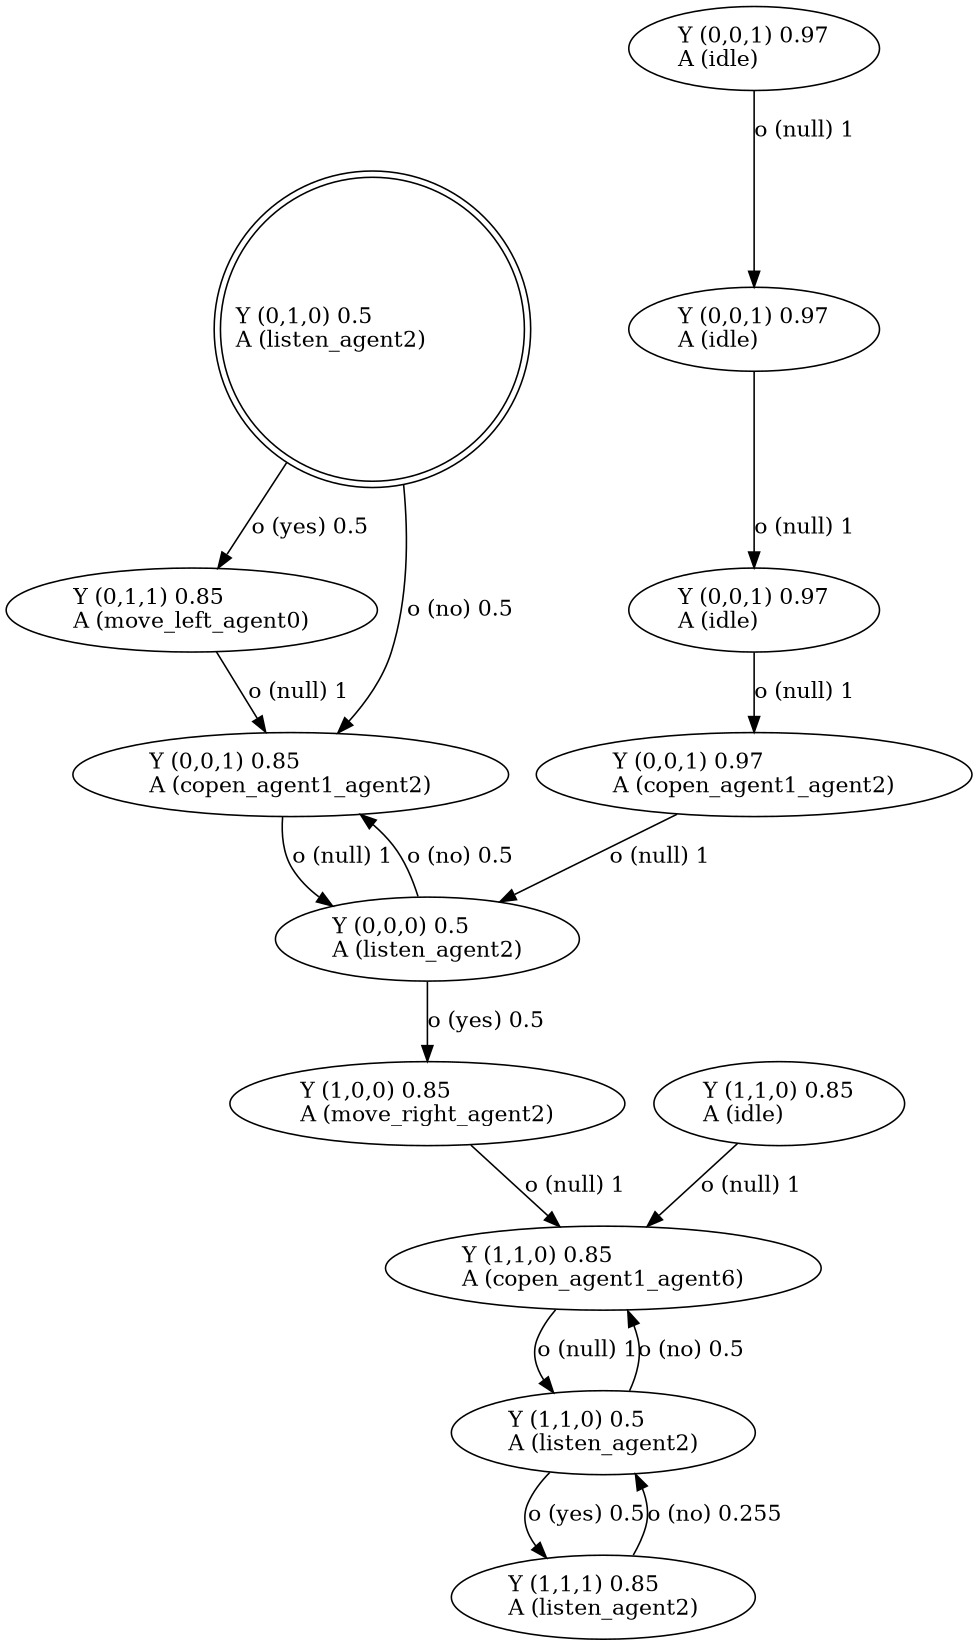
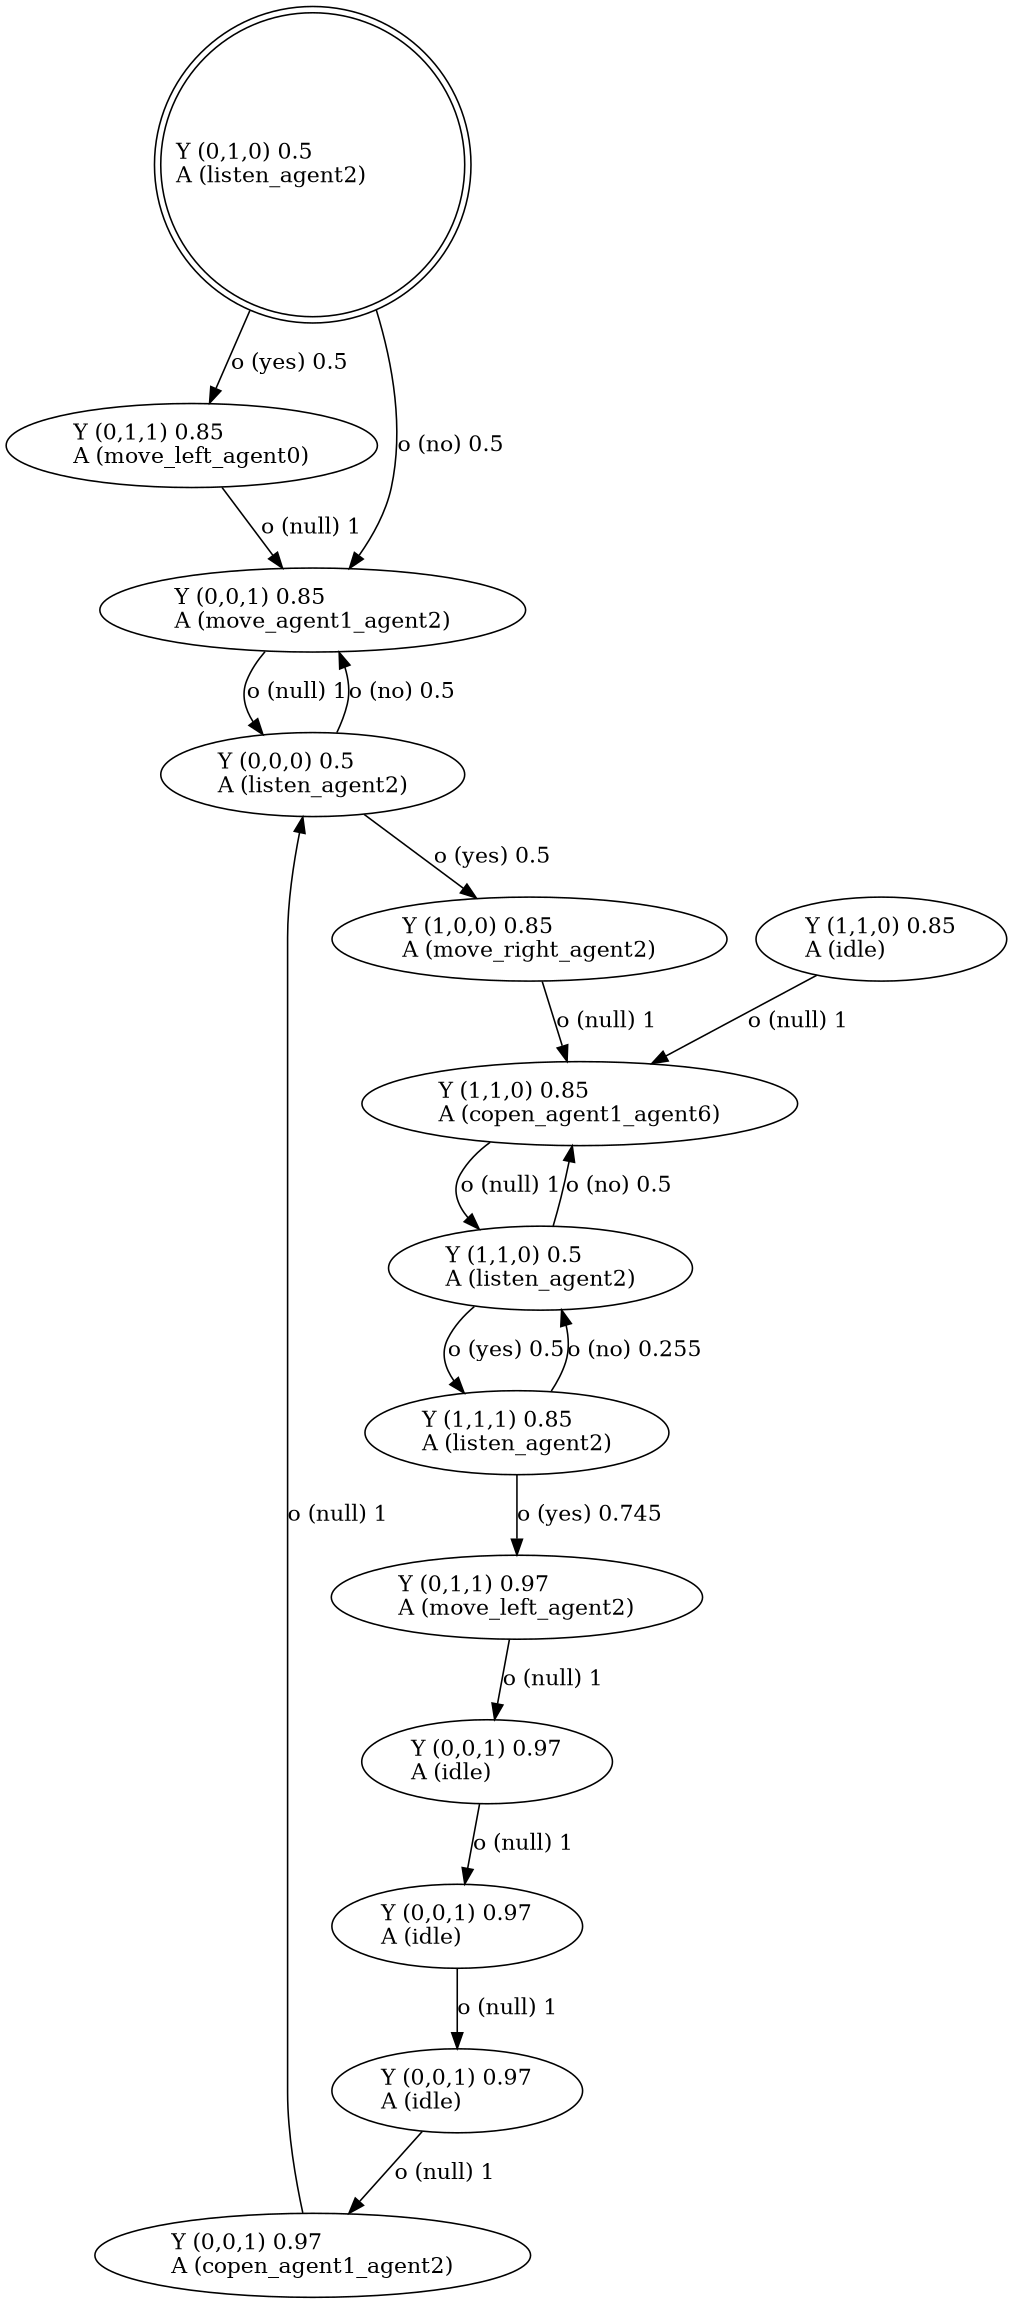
node "Y (0,0,1) 0.85 A (copen_agent1_agent2)": label "Y (0,0,1) 0.85 A (copen_agent1_agent2)" -> "Y (0,0,1) 0.85 A (move_agent1_agent2)"
node "Y (0,1,1) 0.97 A (move_left_agent2)": added
